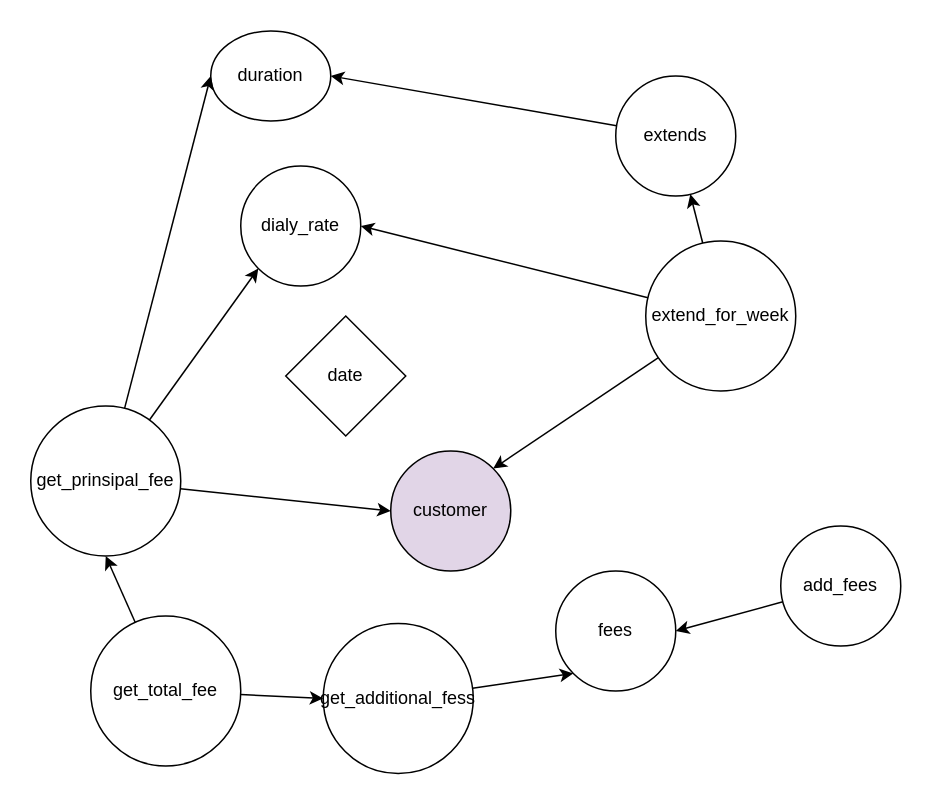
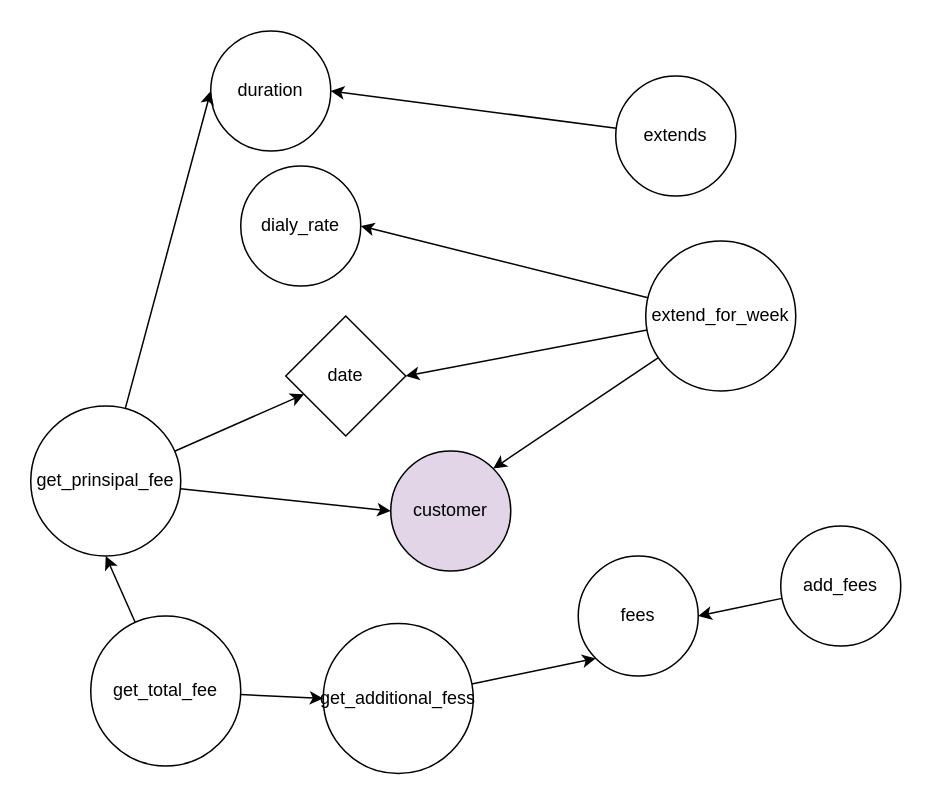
node "duration": size 120x90 -> 120x120
edge "extend_for_week" -> "extends": removed
edge "get_prinsipal_fee" -> "dialy_rate": now "get_prinsipal_fee" -> "date"
edge "extend_for_week" -> "date": added
node "fees": moved (616, 631) -> (638, 616)
